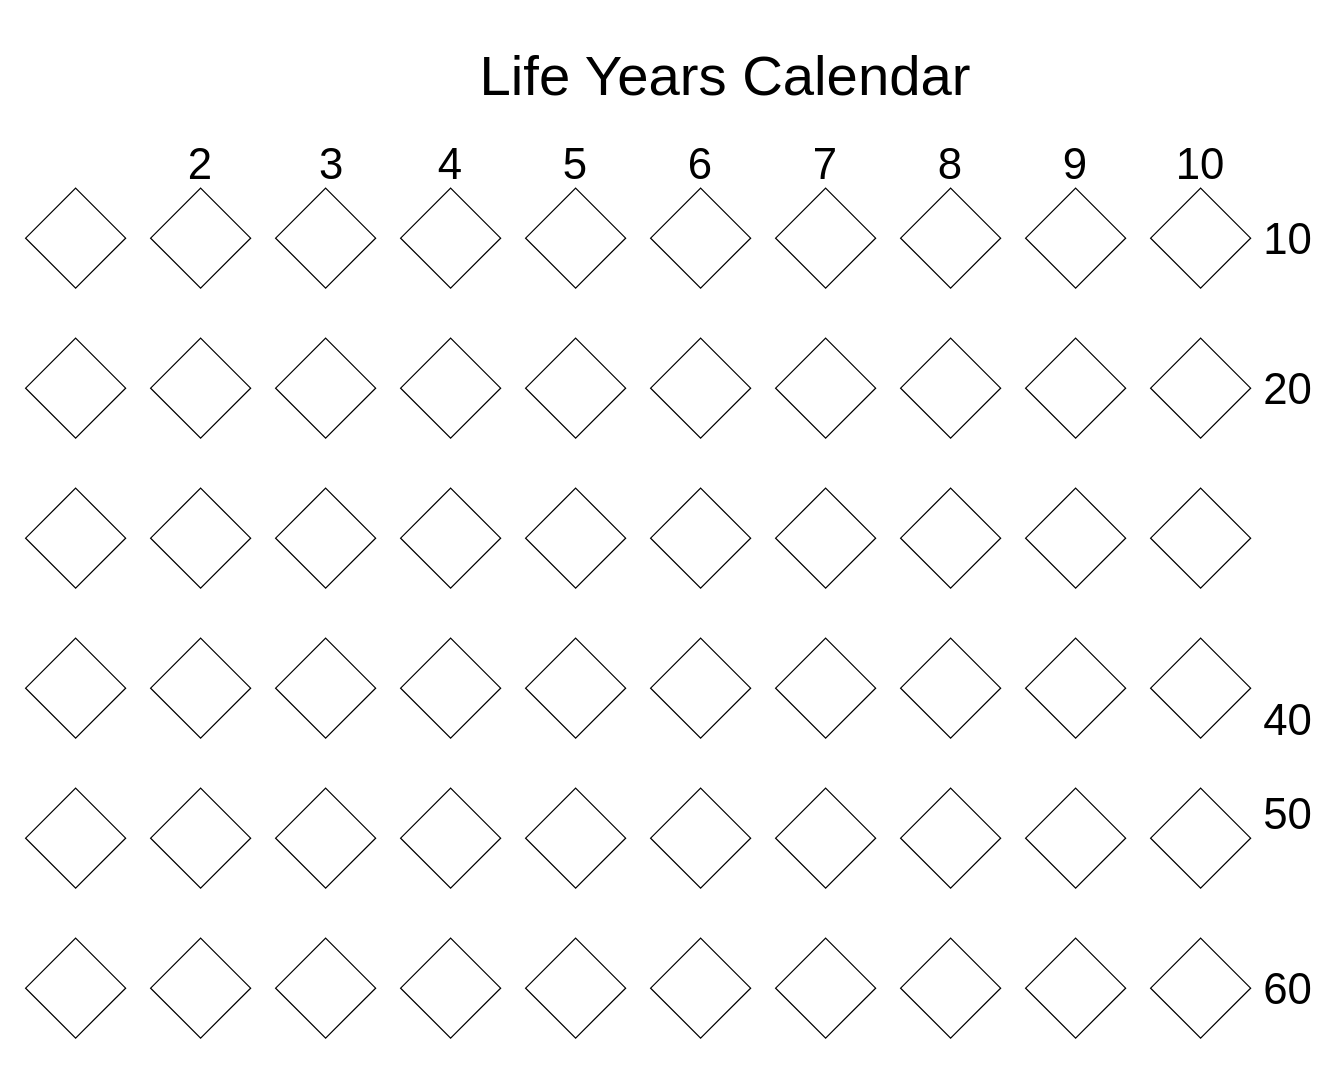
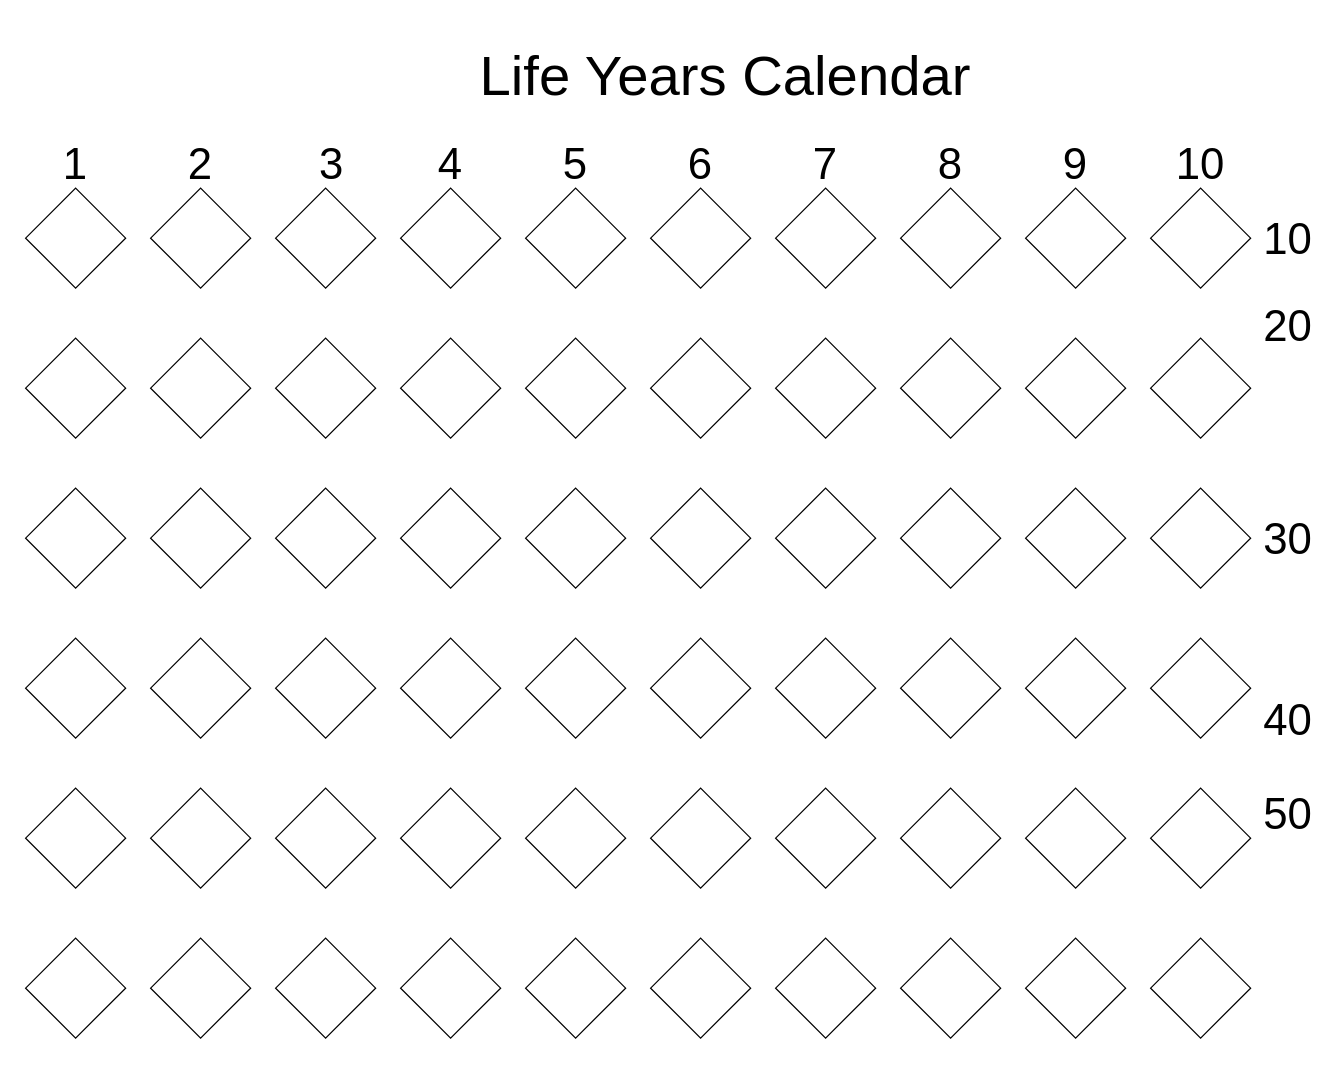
node "1": added
node "20": moved (1288, 388) -> (1288, 326)
node "30": added
node "60": removed
